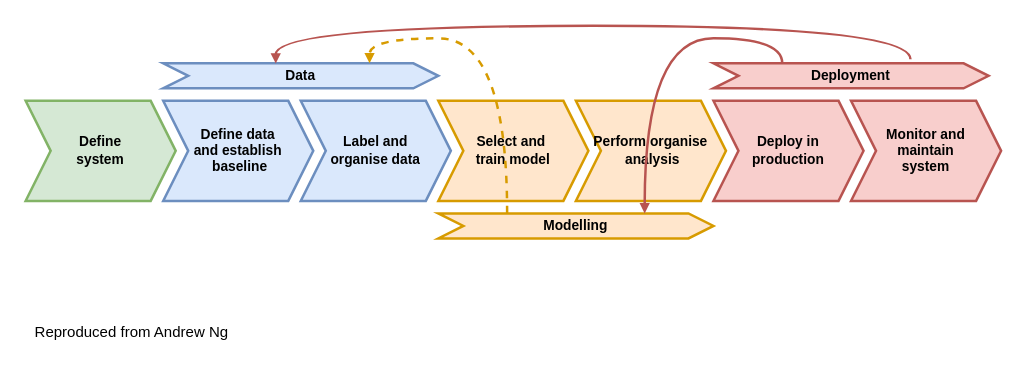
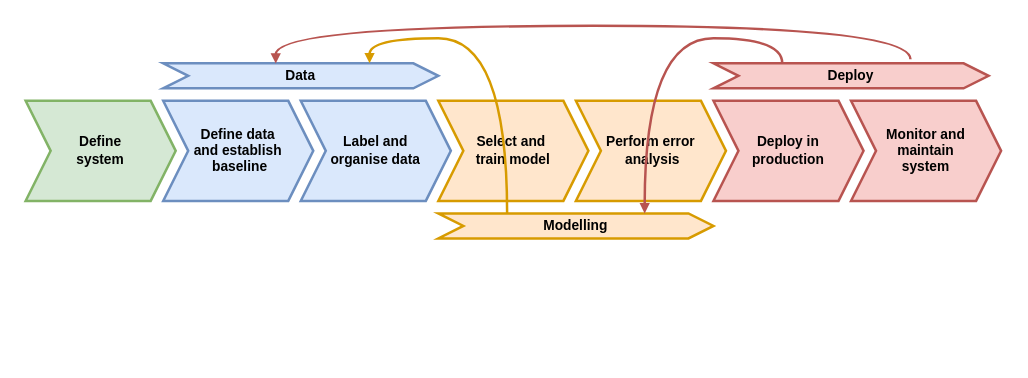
edge "Modelling" -> "Data": style dashed -> solid
node "Deployment": label "Deployment" -> "Deploy"
node "Perform organise analysis": label "Perform organise analysis" -> "Perform error analysis"
node "Reproduced from Andrew Ng": removed
